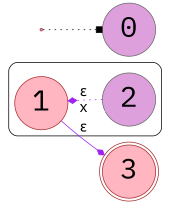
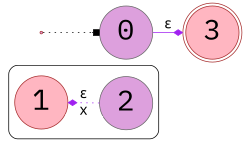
edge "1" -> "3": now "0" -> "3"
